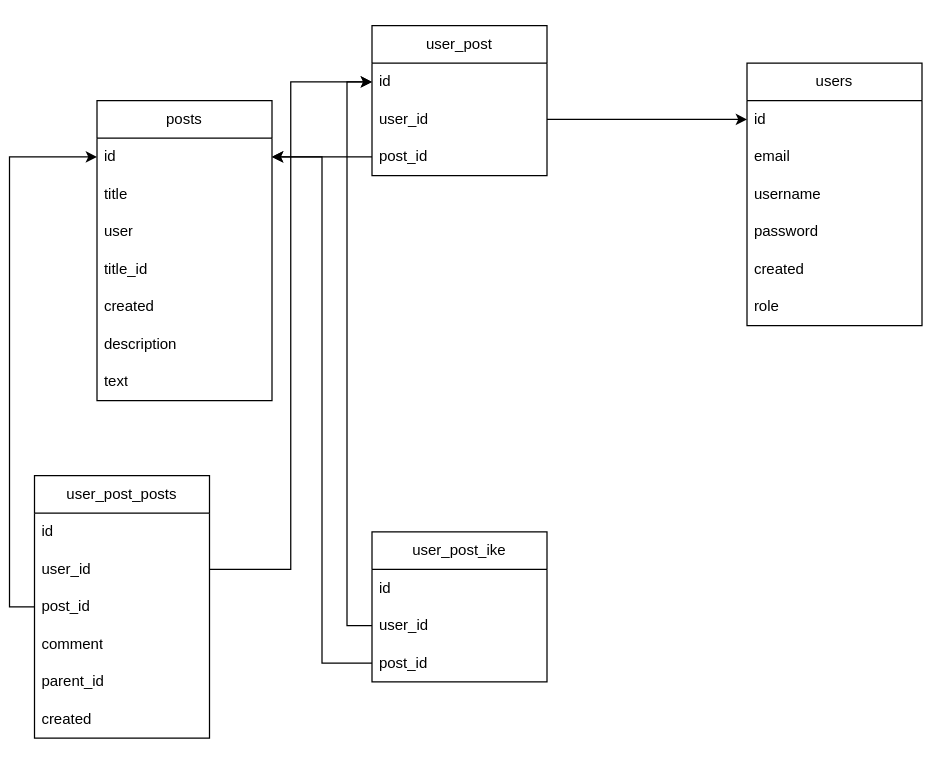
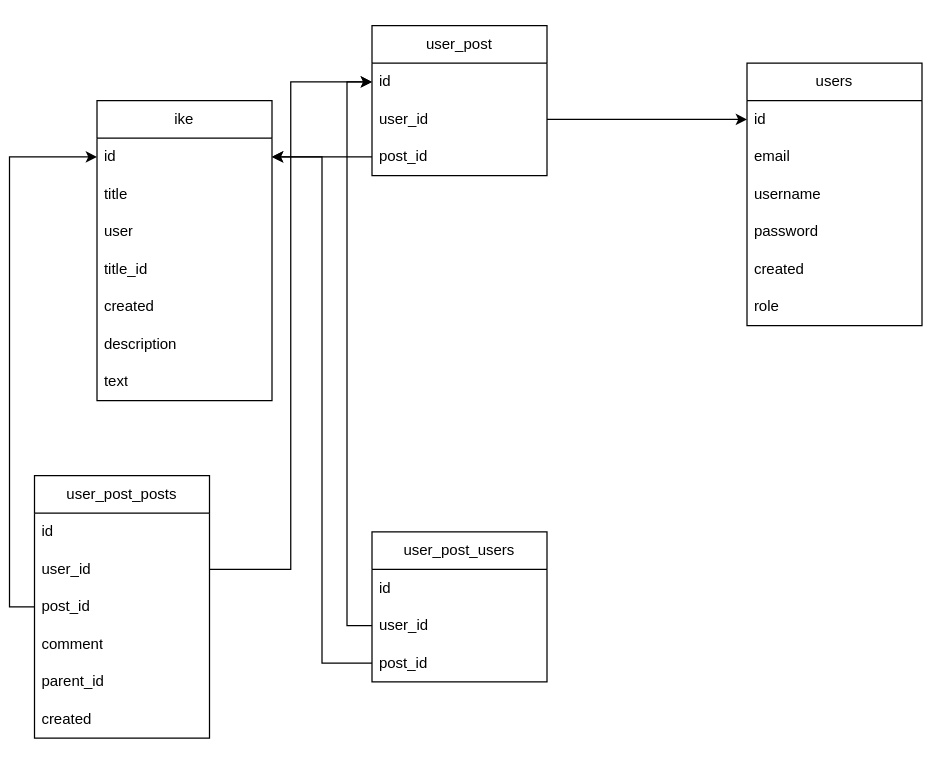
node "posts": label "posts" -> "ike"
node "user_post_ike": label "user_post_ike" -> "user_post_users"
